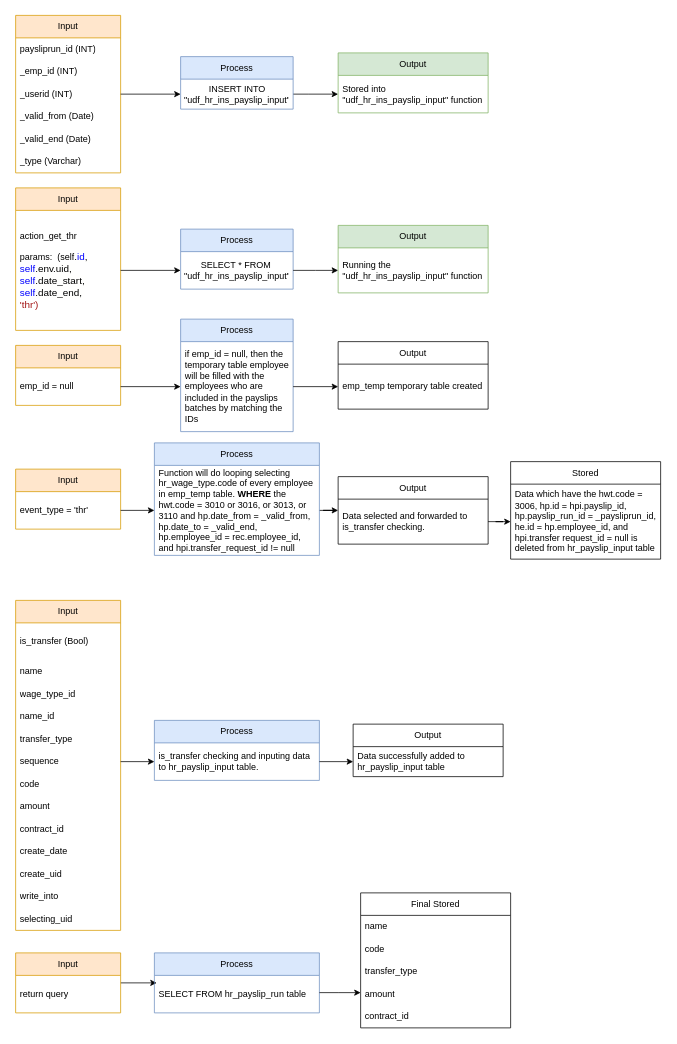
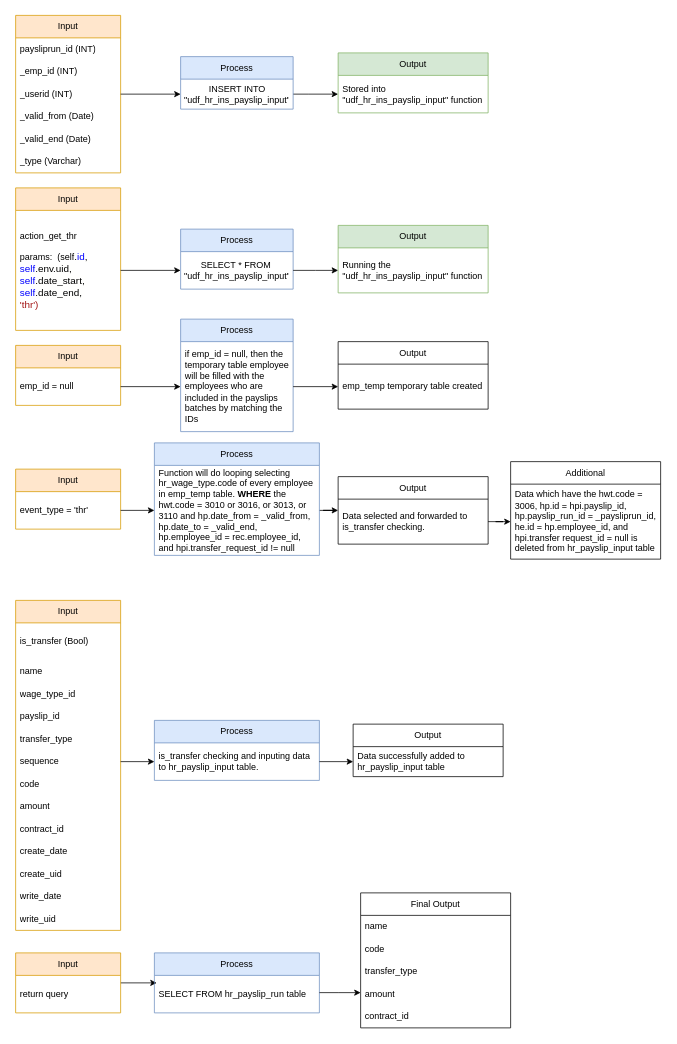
node "Stored": label "Stored" -> "Additional"
node "name_id": label "name_id" -> "payslip_id"
node "write_into": label "write_into" -> "write_date"
node "Final Stored": label "Final Stored" -> "Final Output"
node "selecting_uid": label "selecting_uid" -> "write_uid"
